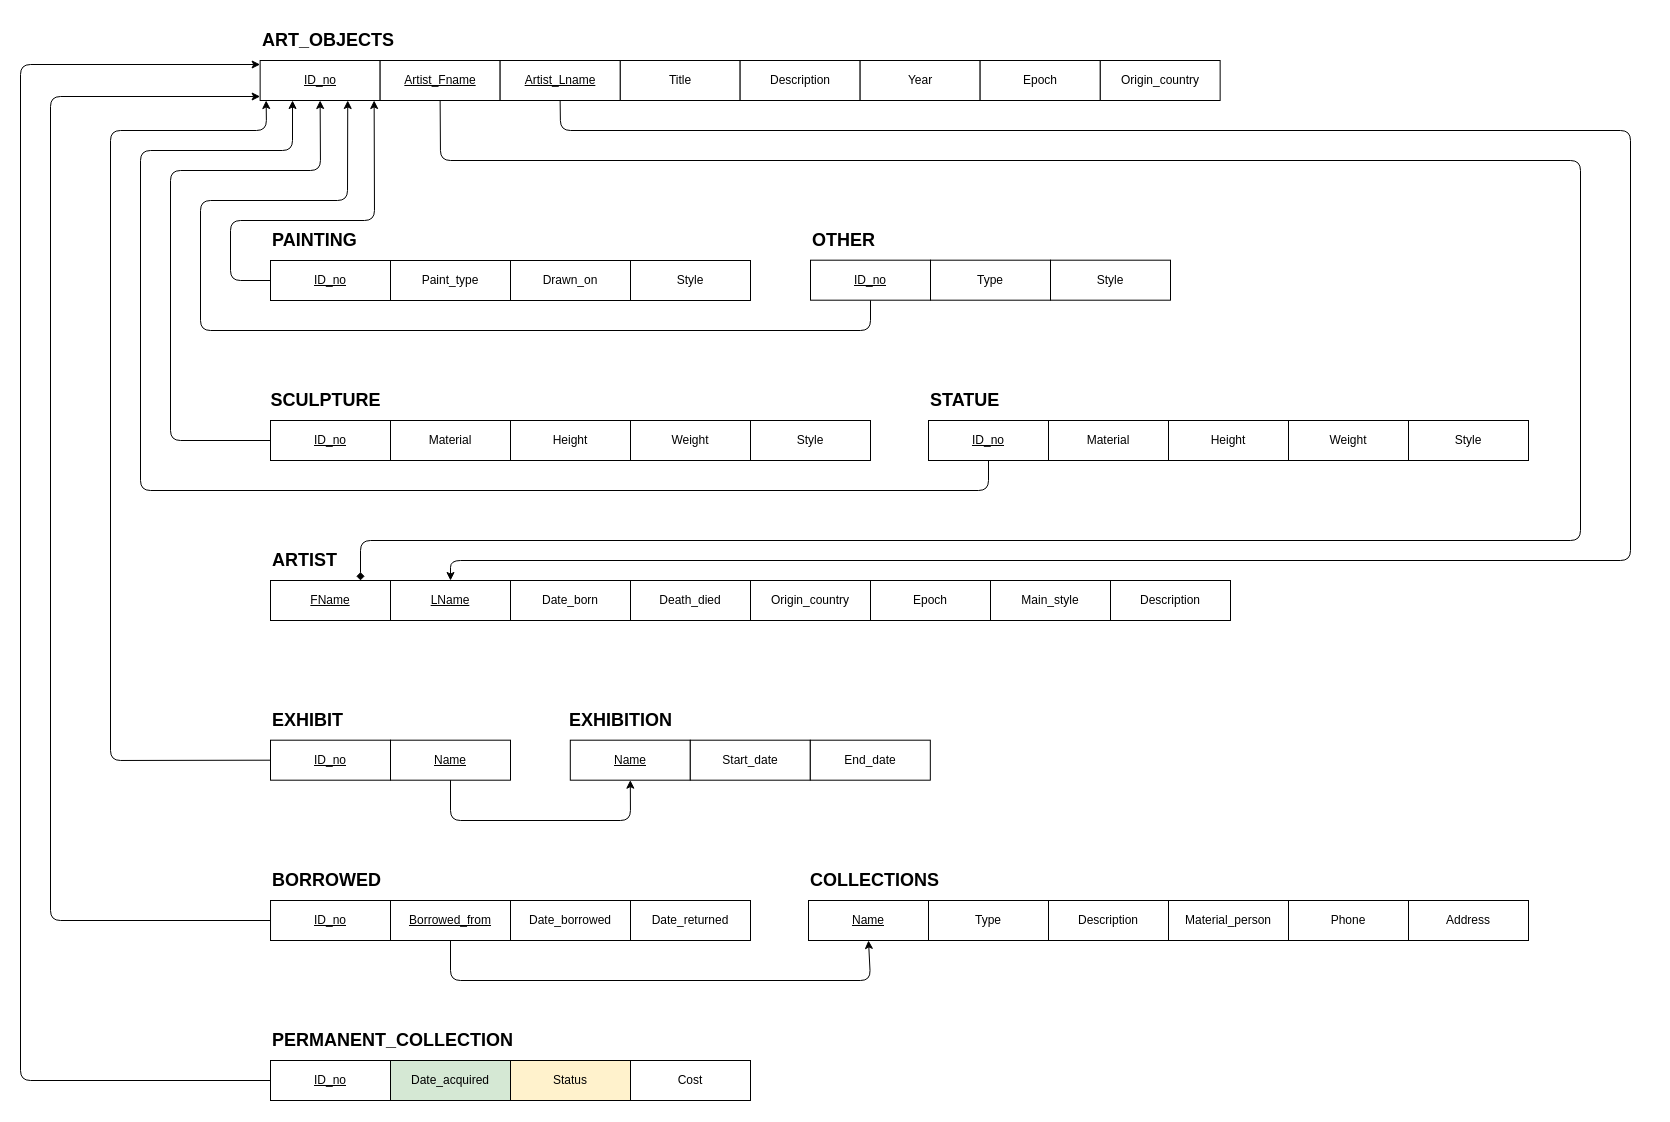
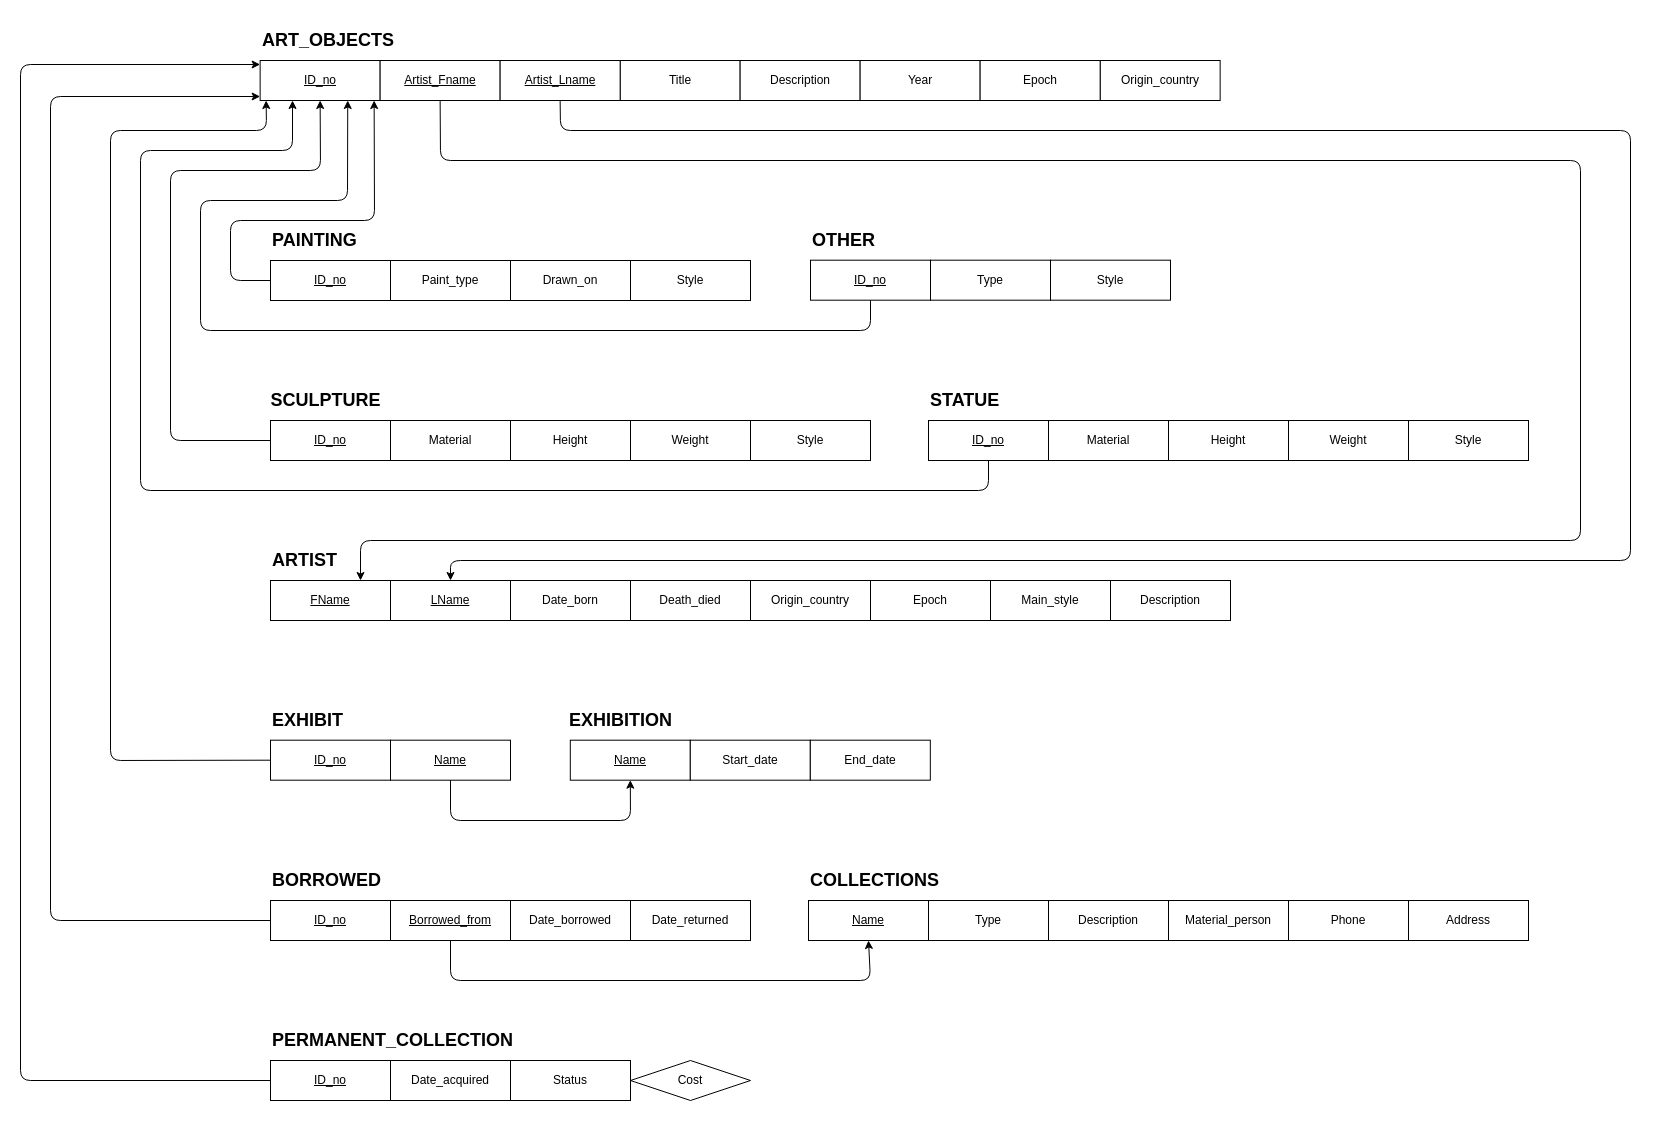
edge "Artist_Fname" -> "FName": arrowhead diamond -> classic
node "Date_acquired": fillcolor #d5e8d4 -> #ffffff
node "Status": fillcolor #fff2cc -> #ffffff
node "Cost": shape rectangle -> diamond
